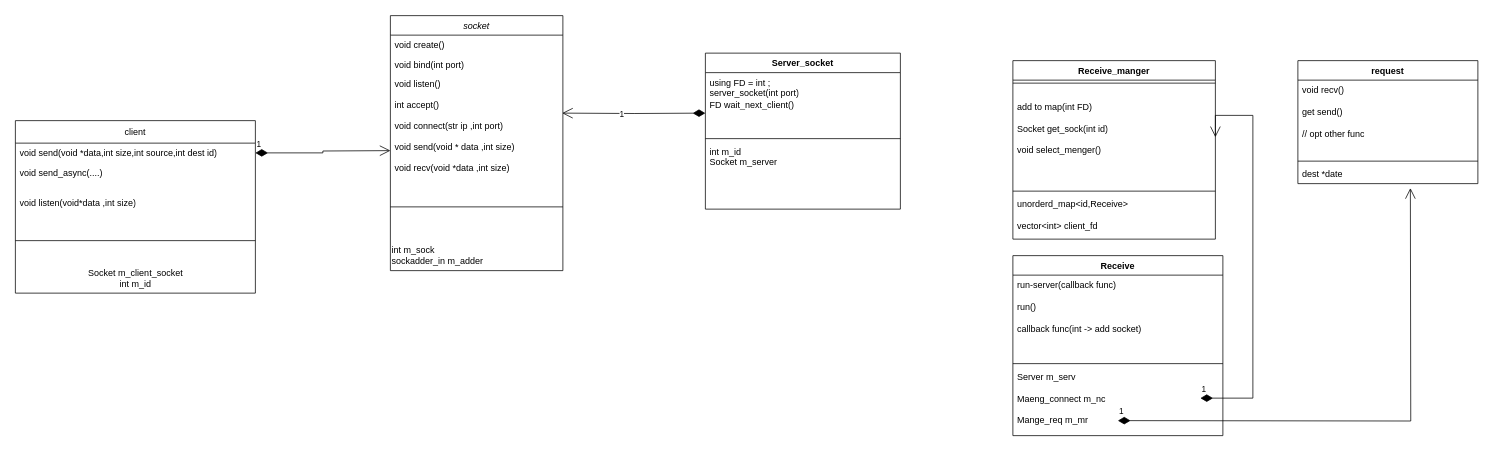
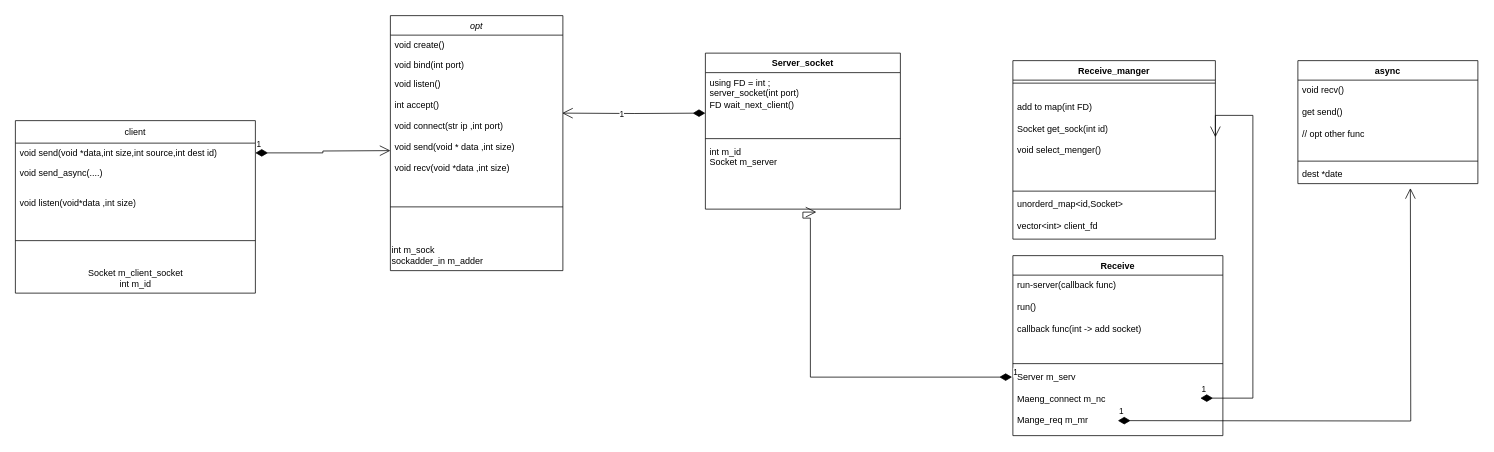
node "socket": label "socket" -> "opt"
node "request": label "request" -> "async"
node "unorderd_map<id,Receive> vector<int> client_fd": label "unorderd_map<id,Receive> vector<int> client_fd" -> "unorderd_map<id,Socket> vector<int> client_fd"
edge "int m_id Socket m_server" -- "Server m_serv Maeng_connect m_nc Mange_req m_mr": added, label "1"
